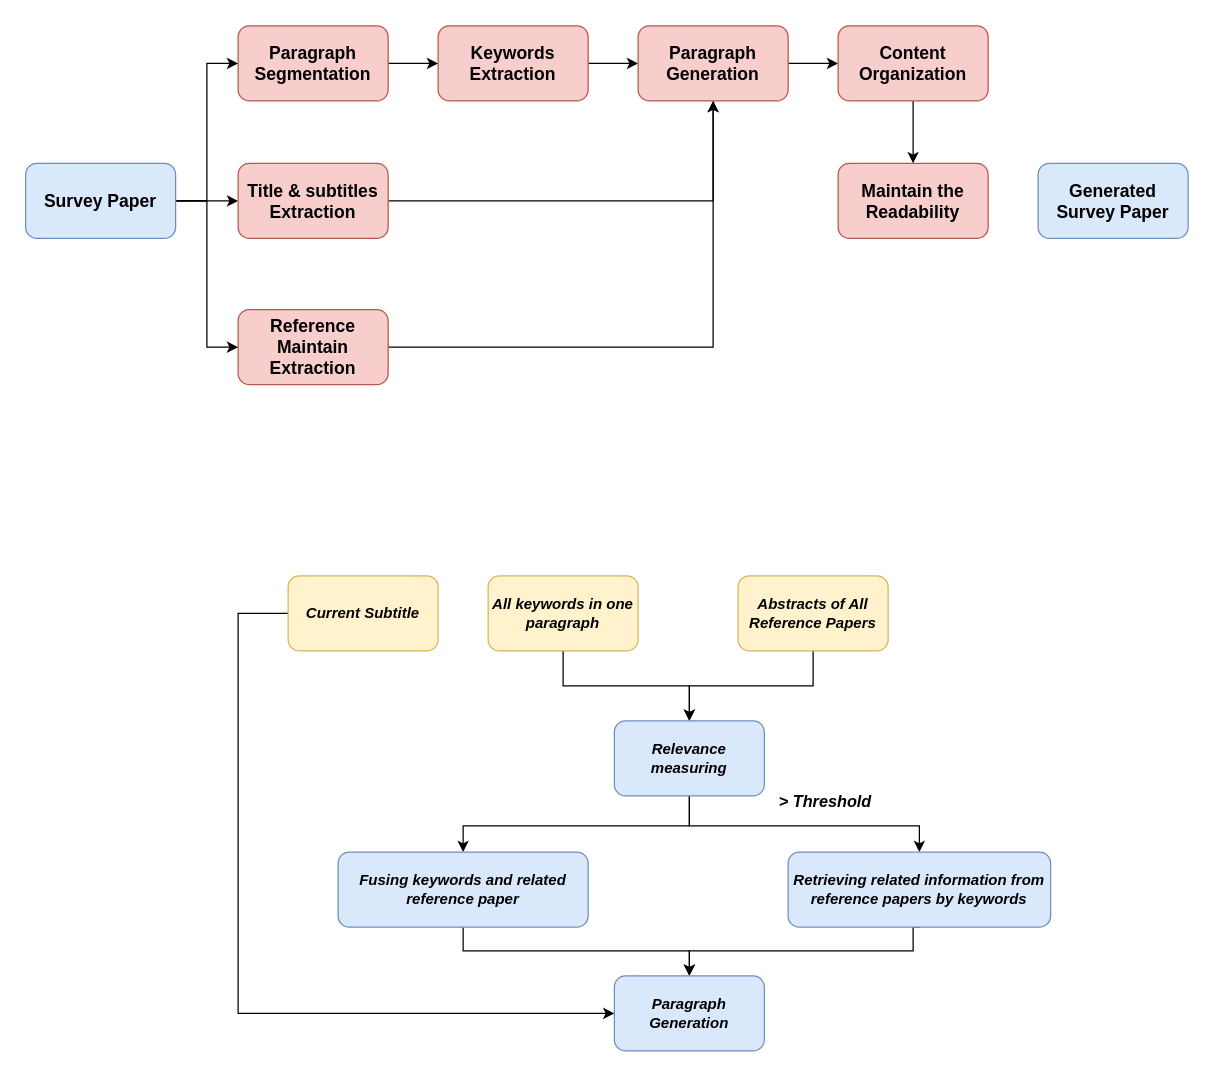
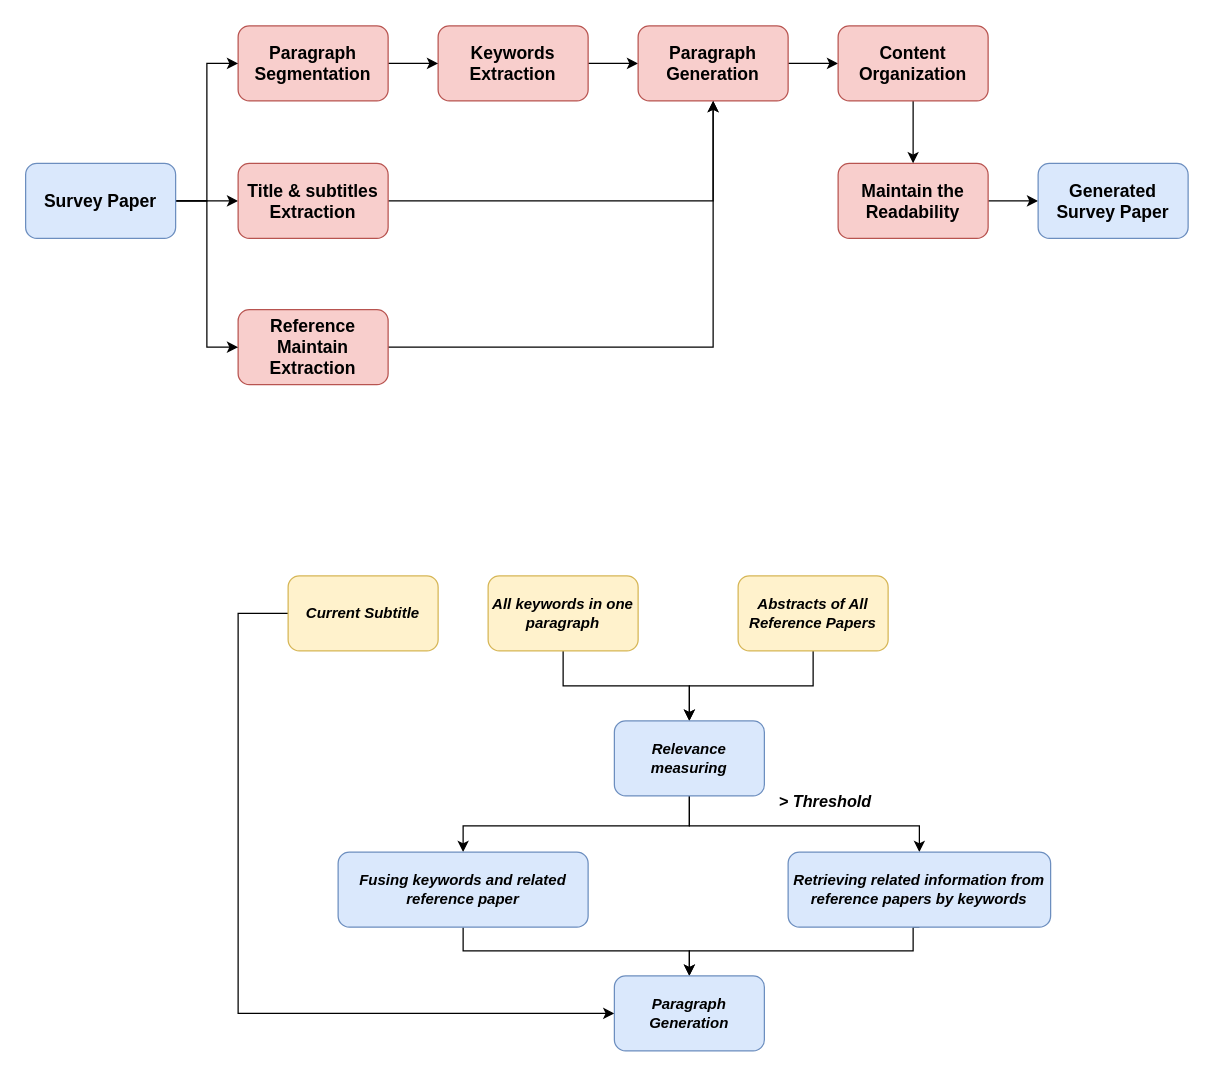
edge "Maintain the Readability" -> "Generated Survey Paper": added
